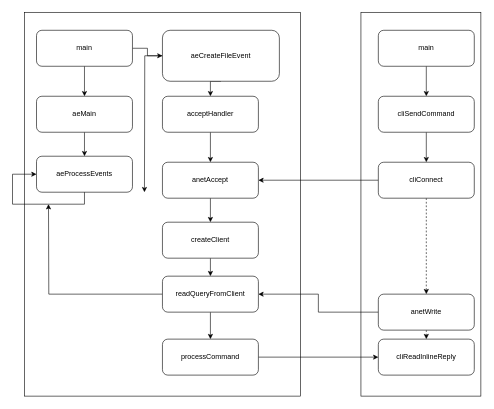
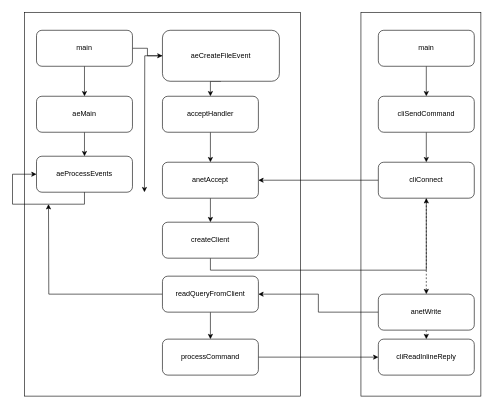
edge "createClient" -> "readQueryFromClient": now "createClient" -> "cliConnect"
